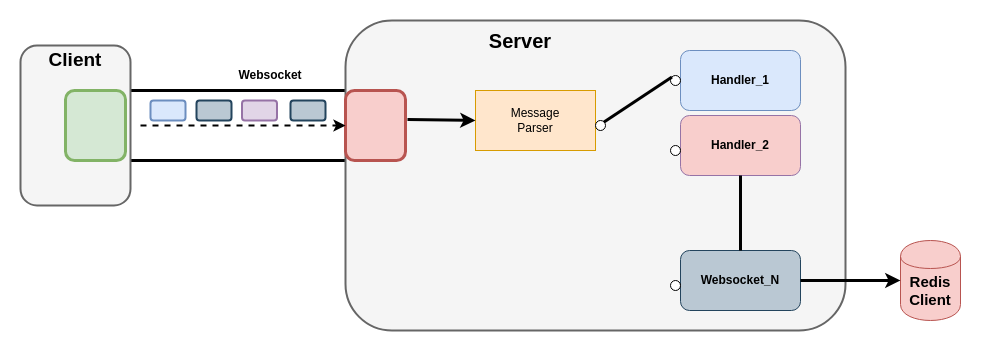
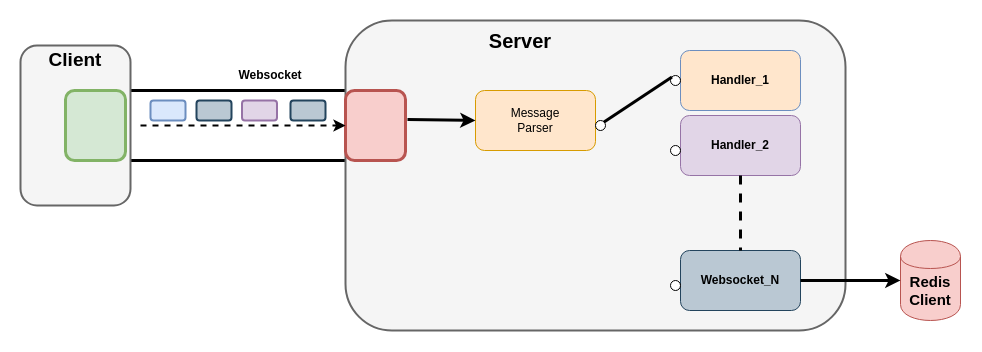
node "Handler_1": fillcolor #dae8fc -> #ffe6cc
node "Message Parser": shape rectangle -> rounded rectangle
node "Handler_2": fillcolor #f8cecc -> #e1d5e7
edge "Handler_2" -- "Websocket_N": style solid -> dashed
